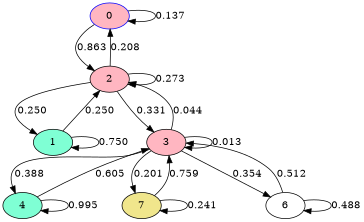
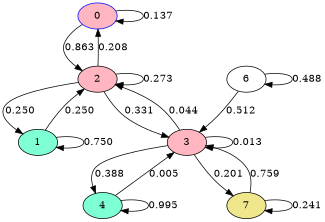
edge "3" -> "6": removed, label "0.354"
edge "4" -> "3": label "0.605" -> "0.005"
